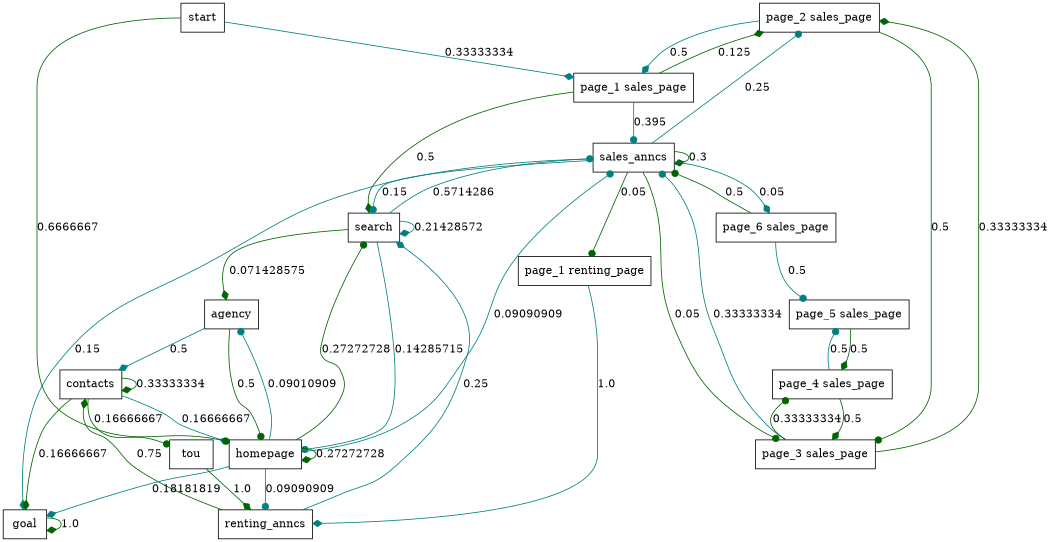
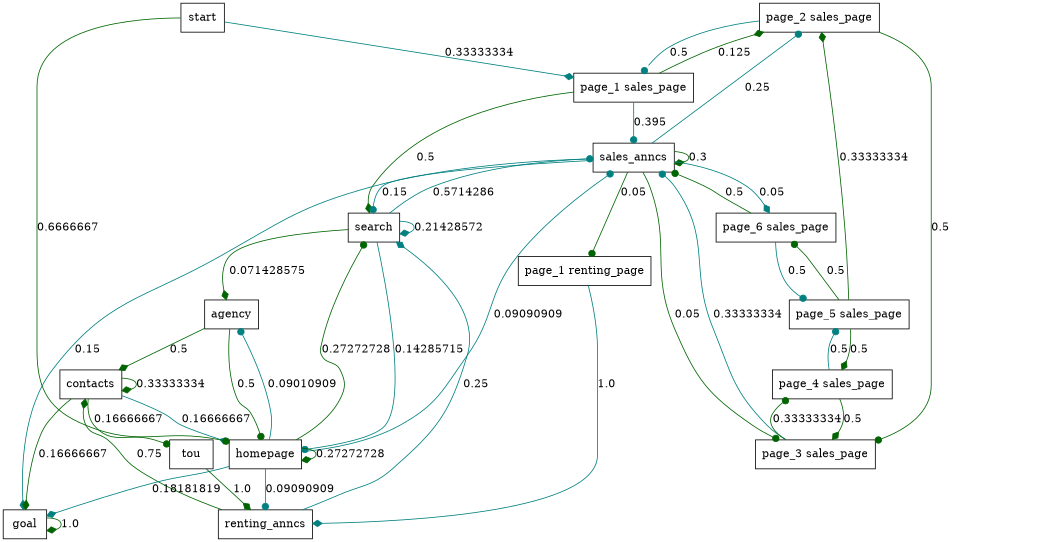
edge "page_2 sales_page" -> "page_1 sales_page": arrowhead diamond -> dot
edge "page_3 sales_page" -> "page_2 sales_page": now "page_5 sales_page" -> "page_2 sales_page"
edge "page_5 sales_page" -> "page_6 sales_page": added, label "0.5"
edge "agency" -> "contacts": color teal -> darkgreen
